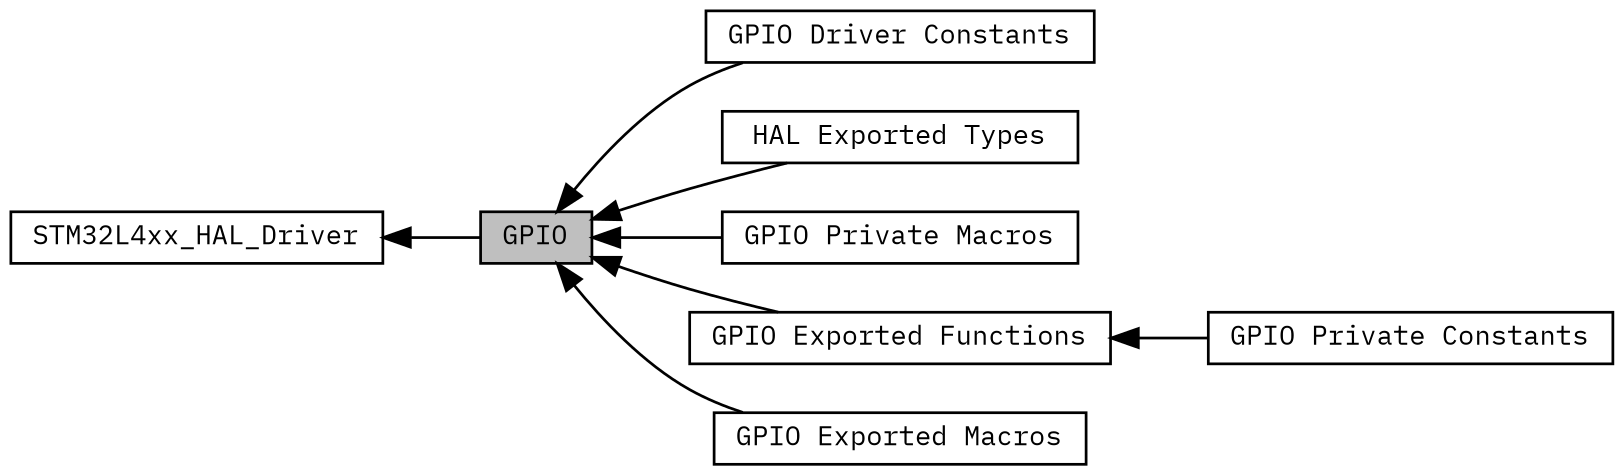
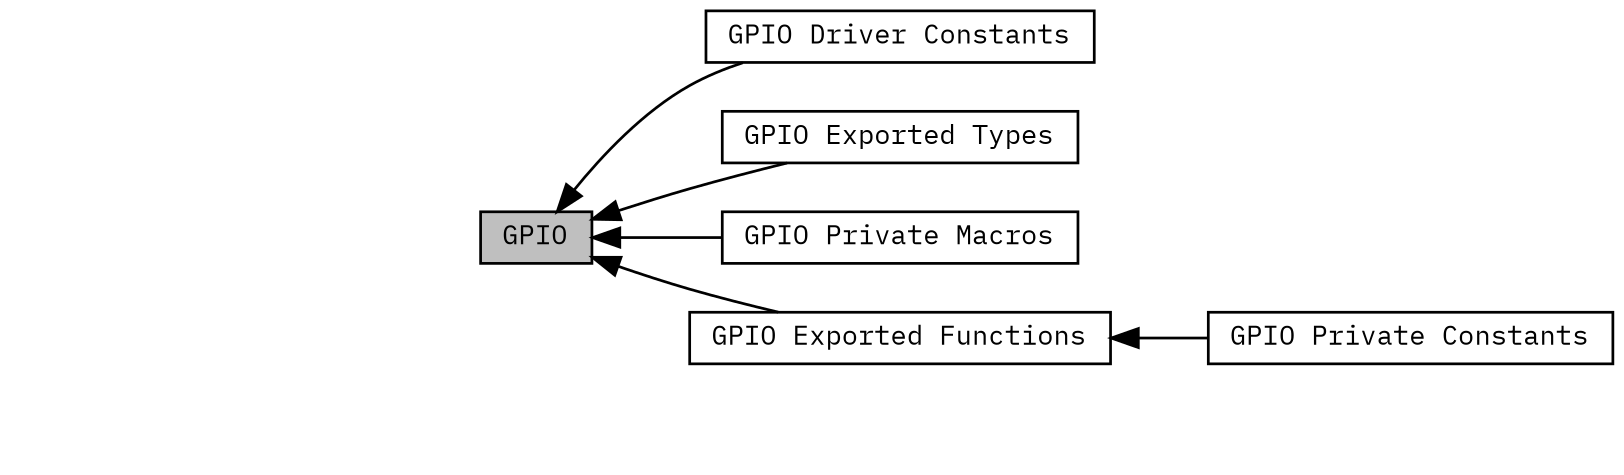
node "HAL Exported Types": label "HAL Exported Types" -> "GPIO Exported Types"
node "STM32L4xx_HAL_Driver": removed
node "GPIO Exported Macros": removed
